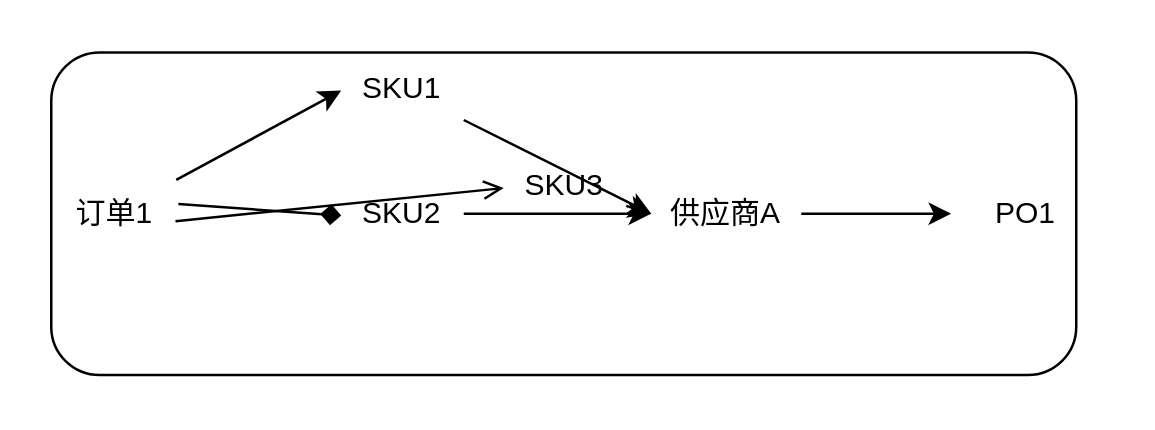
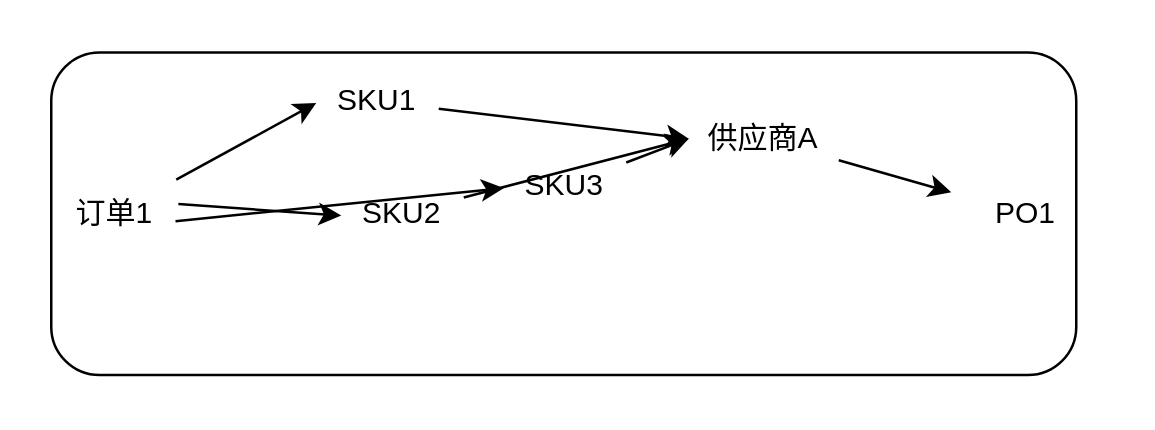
node "SKU1": moved (401, 89) -> (376, 101)
edge "订单1" -> "SKU3": arrowhead open -> classic
edge "订单1" -> "SKU2": arrowhead diamond -> classic
node "供应商A": moved (726, 214) -> (764, 139)
